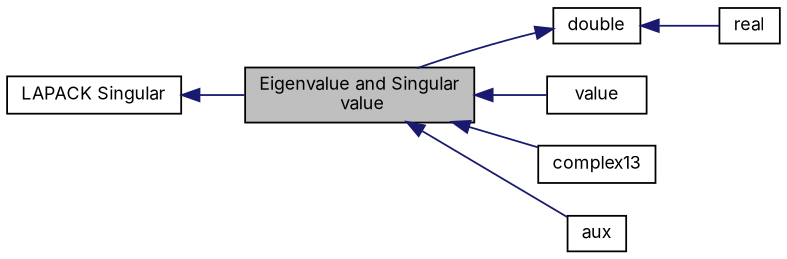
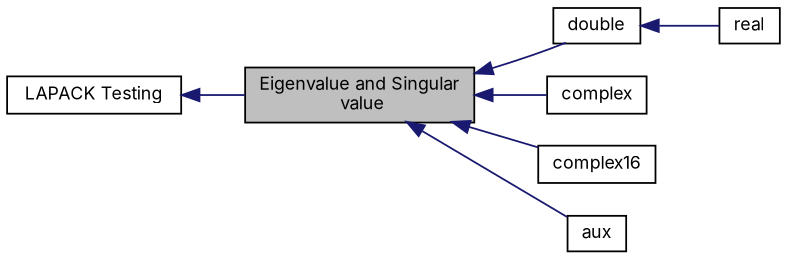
edge "Eigenvalue and Singular value" -> "double": reversed
node "LAPACK Singular": label "LAPACK Singular" -> "LAPACK Testing"
node "value": label "value" -> "complex"
node "complex13": label "complex13" -> "complex16"
